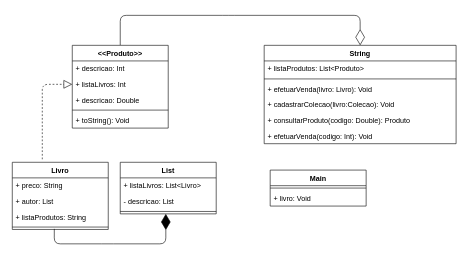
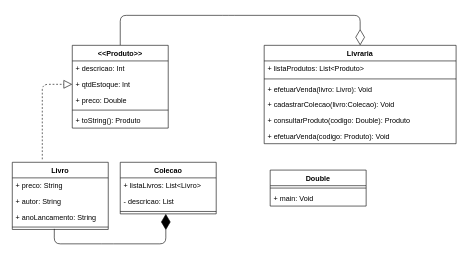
node "String": label "String" -> "Livraria"
node "+ listaLivros: Int": label "+ listaLivros: Int" -> "+ qtdEstoque: Int"
node "+ descricao: Double": label "+ descricao: Double" -> "+ preco: Double"
node "+ toString(): Void": label "+ toString(): Void" -> "+ toString(): Produto"
node "+ efetuarVenda(codigo: Int): Void": label "+ efetuarVenda(codigo: Int): Void" -> "+ efetuarVenda(codigo: Produto): Void"
node "List": label "List" -> "Colecao"
node "Main": label "Main" -> "Double"
node "+ livro: Void": label "+ livro: Void" -> "+ main: Void"
node "+ autor: List": label "+ autor: List" -> "+ autor: String"
node "+ listaProdutos: String": label "+ listaProdutos: String" -> "+ anoLancamento: String"
